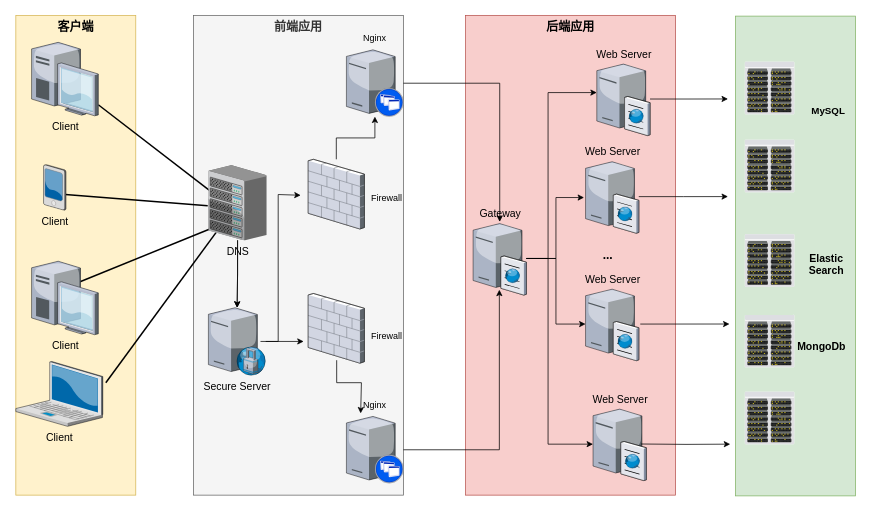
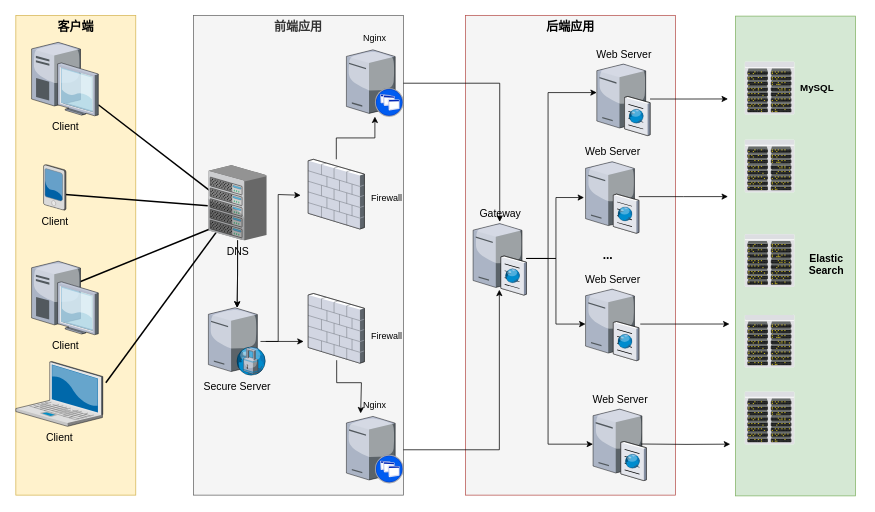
node "MySQL": moved (828, 111) -> (817, 88)
node "后端应用": fillcolor #f8cecc -> #f5f5f5
node "MongoDb": removed
